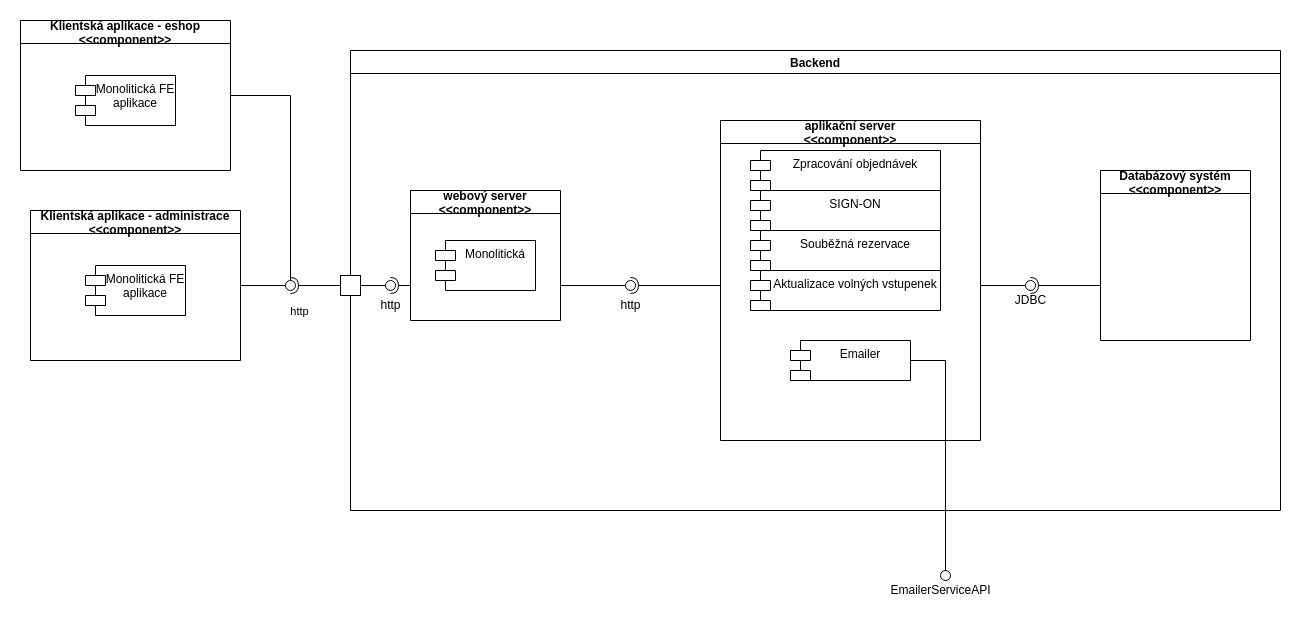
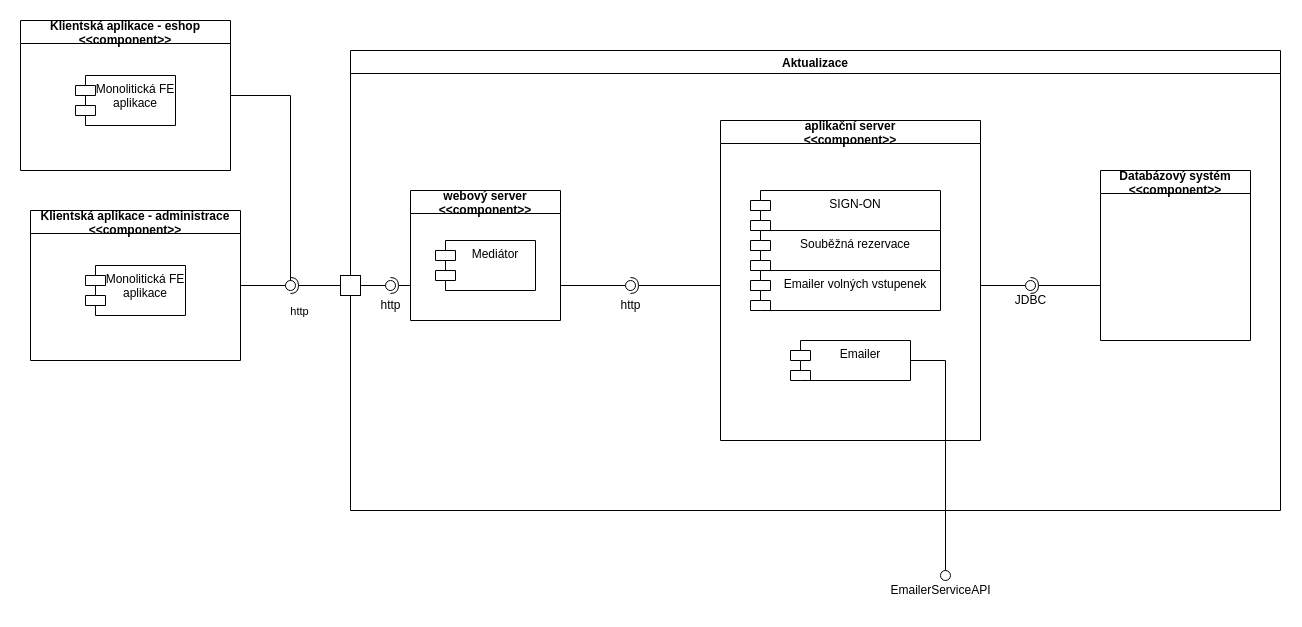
node "Backend": label "Backend" -> "Aktualizace"
node "Zpracování objednávek": removed
node "Monolitická": label "Monolitická" -> "Mediátor"
node "Aktualizace volných vstupenek": label "Aktualizace volných vstupenek" -> "Emailer volných vstupenek"
